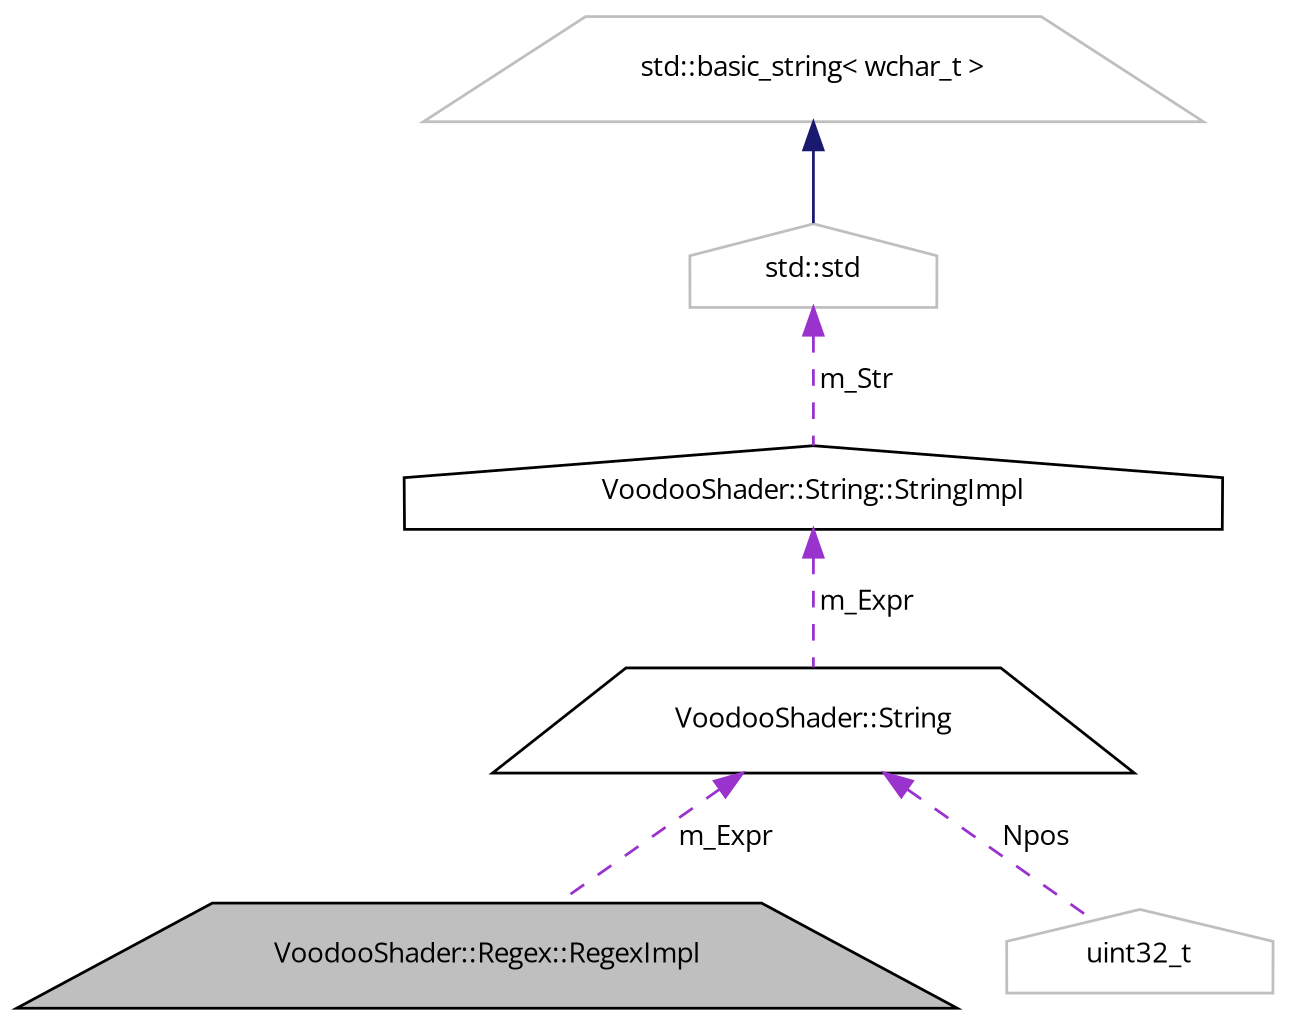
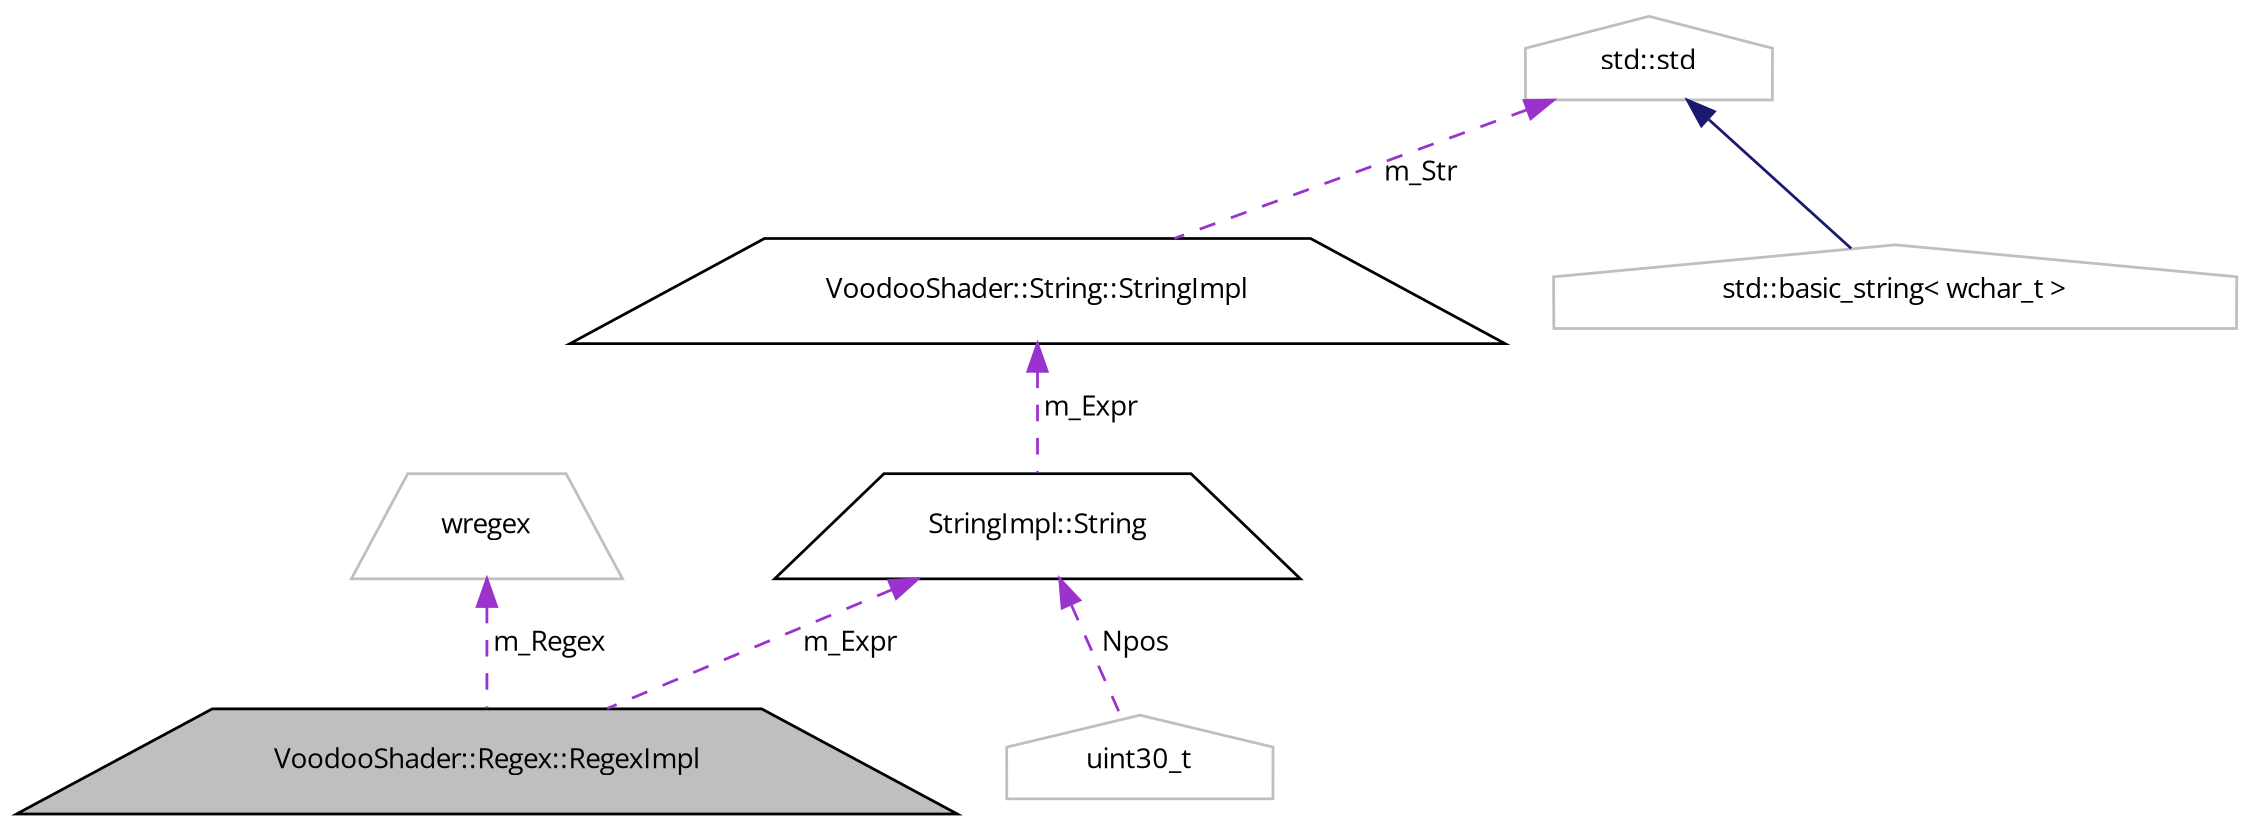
node "std::basic_string< wchar_t >": shape trapezium -> house
edge "std::std" -> "std::basic_string< wchar_t >": reversed
node "VoodooShader::String::StringImpl": shape house -> trapezium
node "wregex": added
node "VoodooShader::String": label "VoodooShader::String" -> "StringImpl::String"
node "uint32_t": label "uint32_t" -> "uint30_t"
